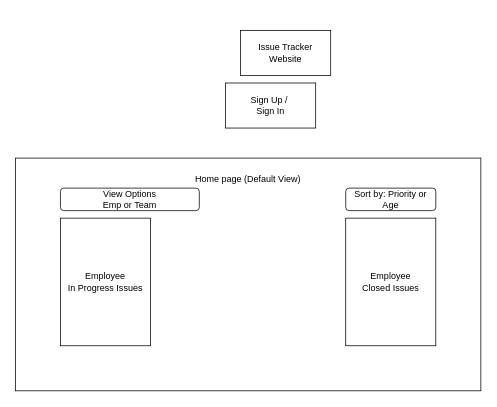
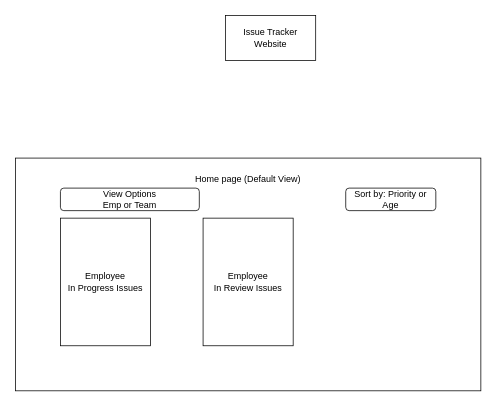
node "Issue Tracker Website": moved (285, 53) -> (270, 38)
node "Sign Up / Sign In": removed
node "Employee In Review Issues": added
node "Employee Closed Issues": removed
